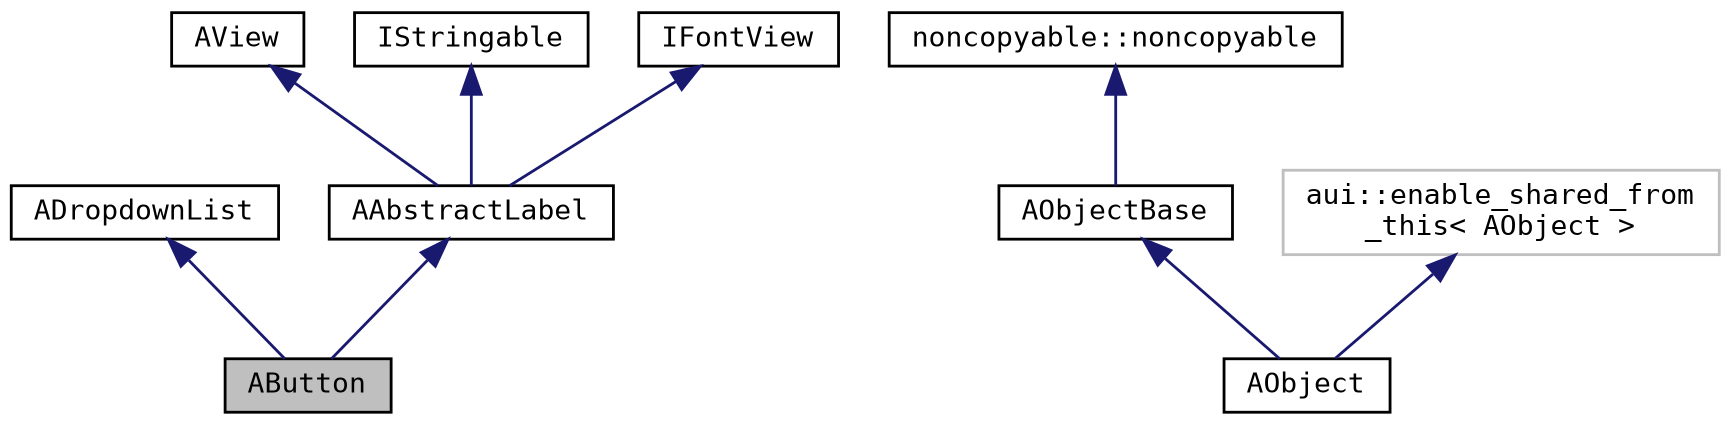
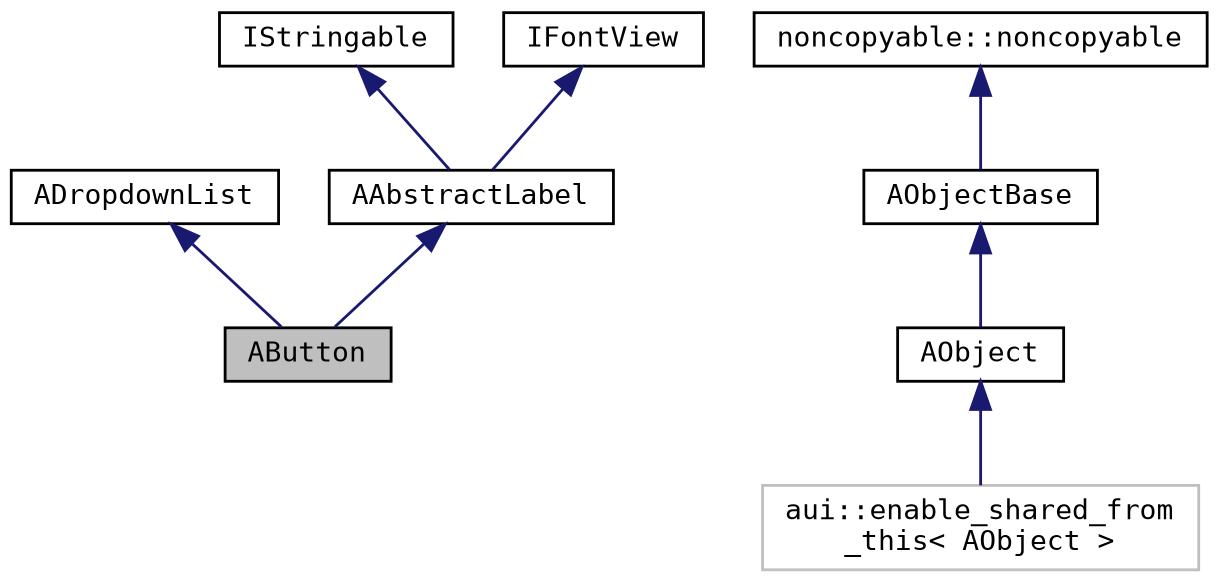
node "AView": removed
edge "AObject" -> "aui::enable_shared_from _this< AObject >": reversed
